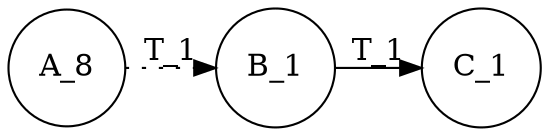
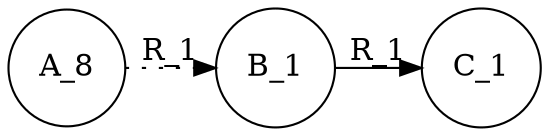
edge "A_8" -> "B_1": label "T_1" -> "R_1"
edge "B_1" -> "C_1": label "T_1" -> "R_1"
